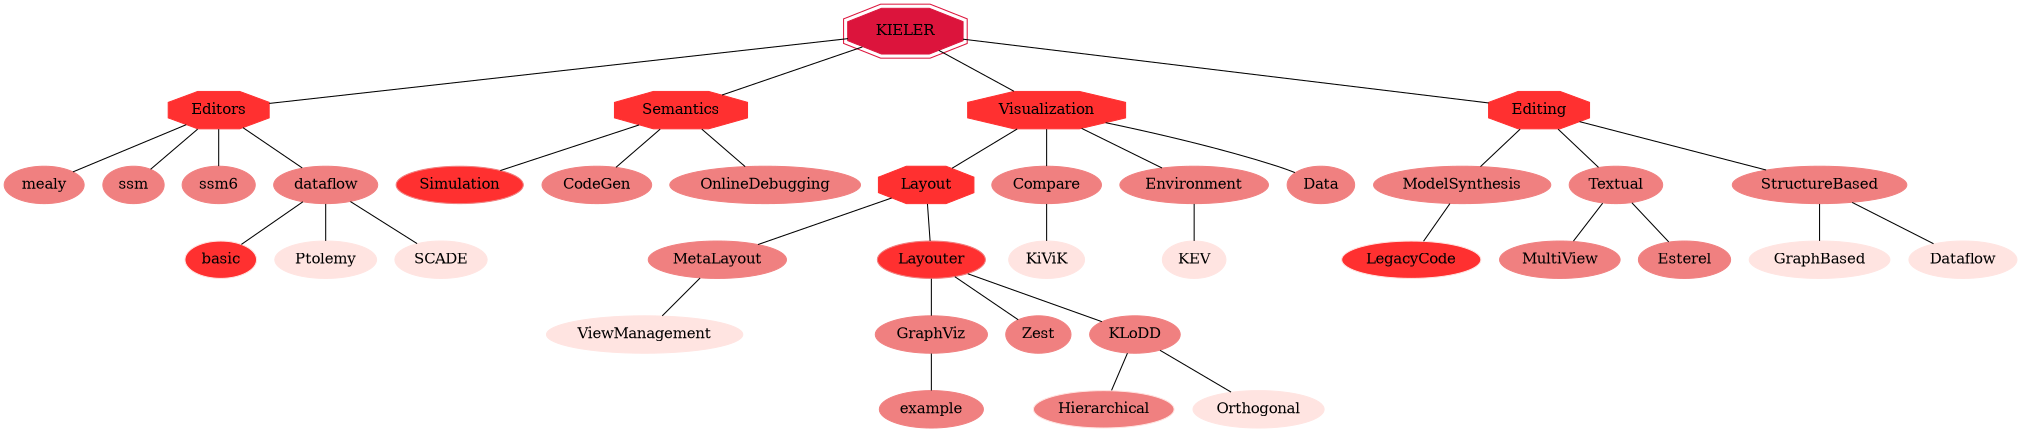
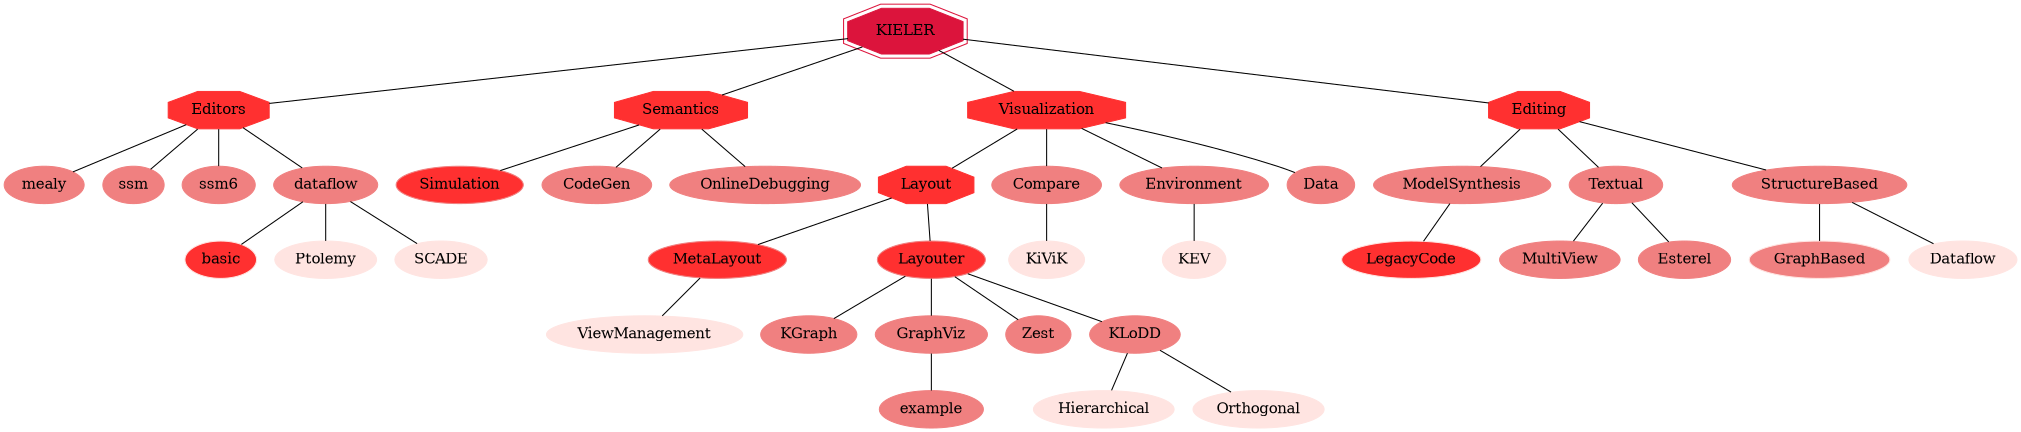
node "MetaLayout": fillcolor lightcoral -> firebrick1
node "GraphBased": fillcolor mistyrose -> lightcoral
node "KGraph": added
node "Hierarchical": fillcolor lightcoral -> mistyrose
